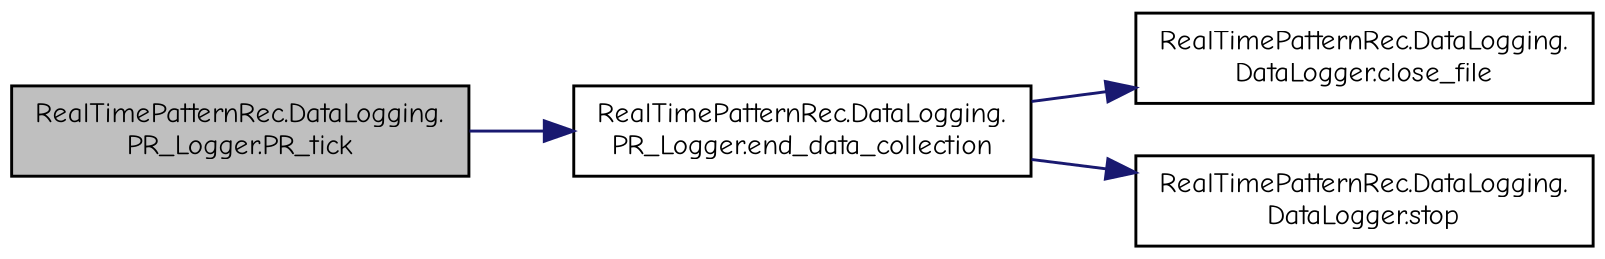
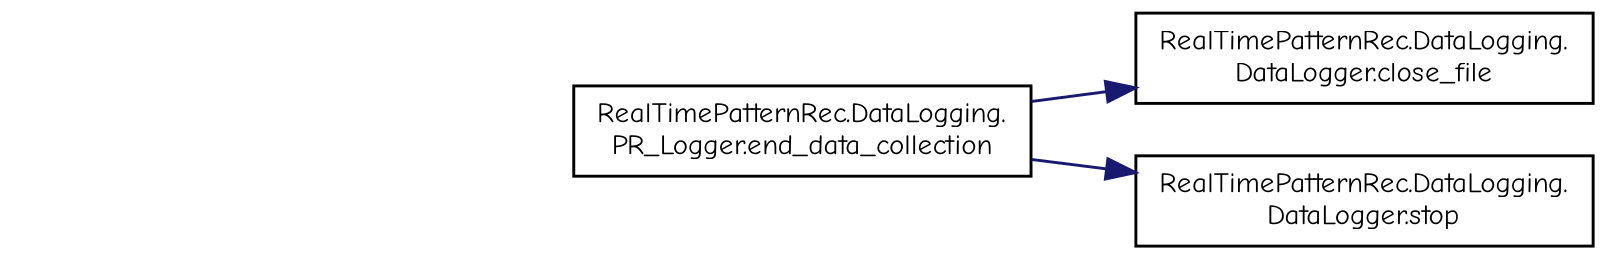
node "RealTimePatternRec.DataLogging. PR_Logger.PR_tick": removed
